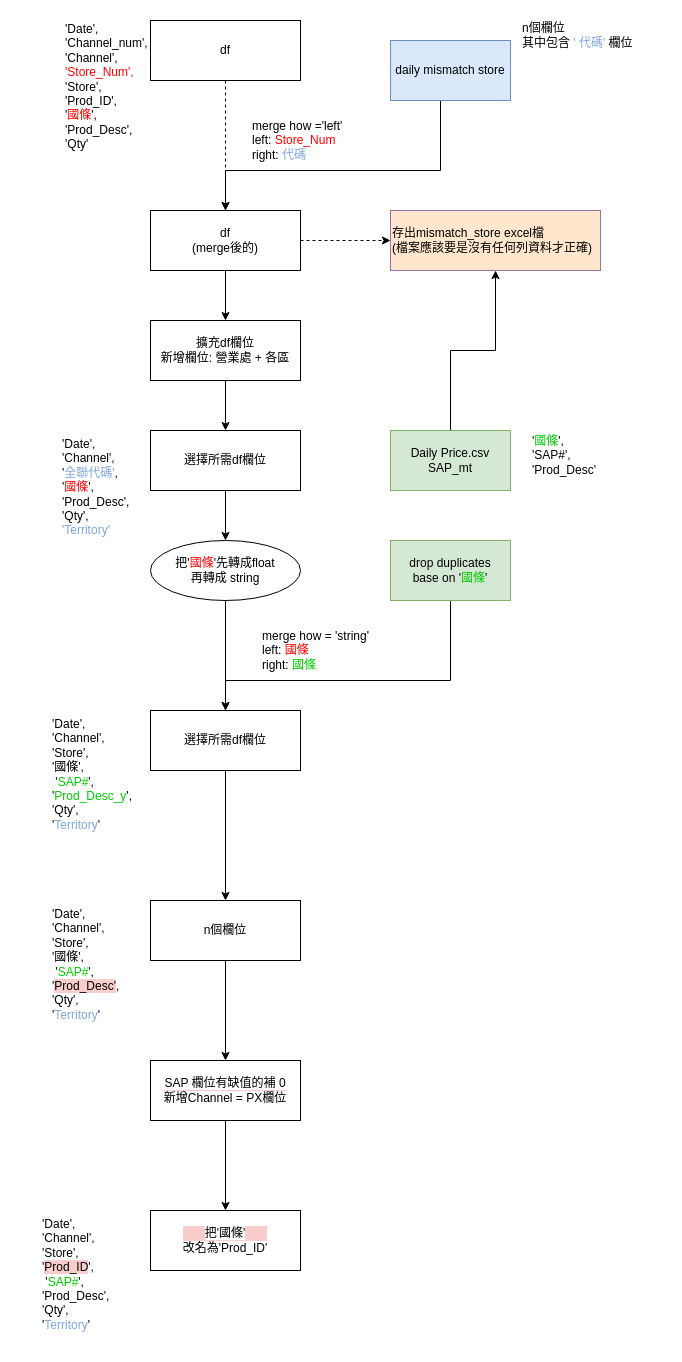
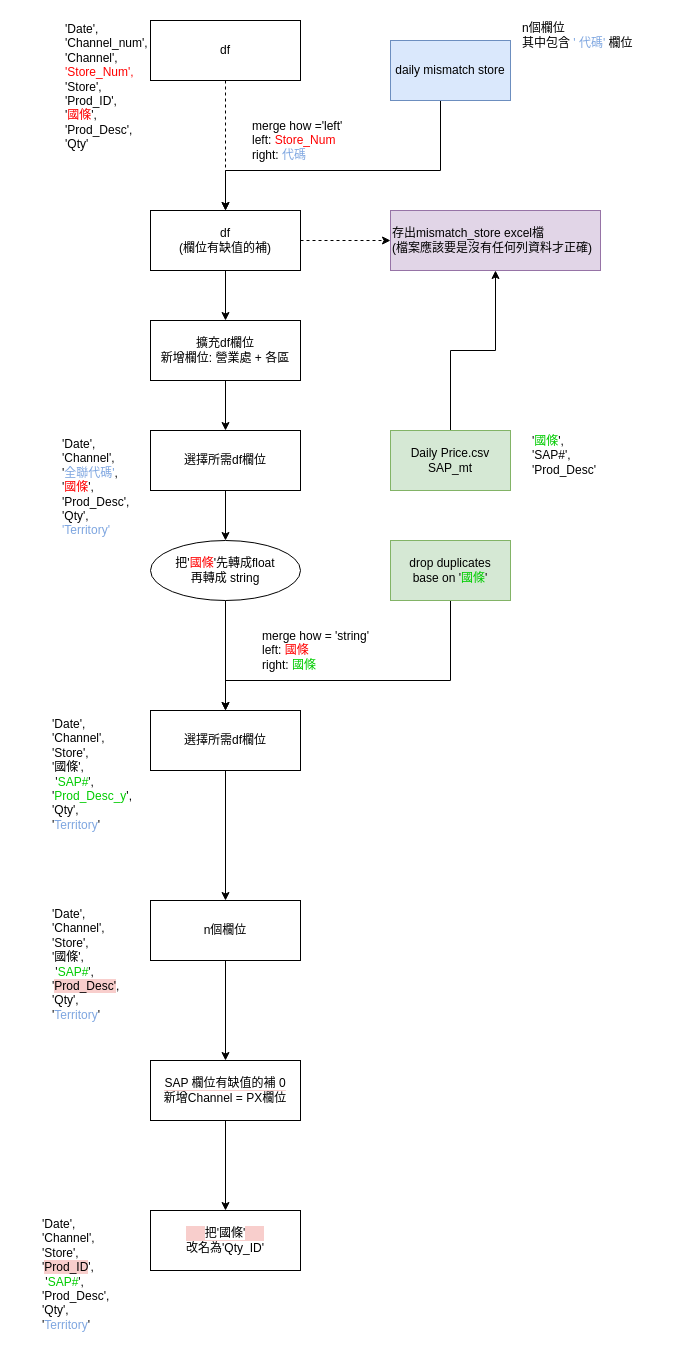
node "df (merge後的)": label "df (merge後的)" -> "df (欄位有缺值的補)"
node "存出mismatch_store excel檔 (檔案應該要是沒有任何列資料才正確)": fillcolor #ffe6cc -> #e1d5e7
node "把'國條' 改名為'Prod_ID'": label "把'國條' 改名為'Prod_ID'" -> "把'國條' 改名為'Qty_ID'"
